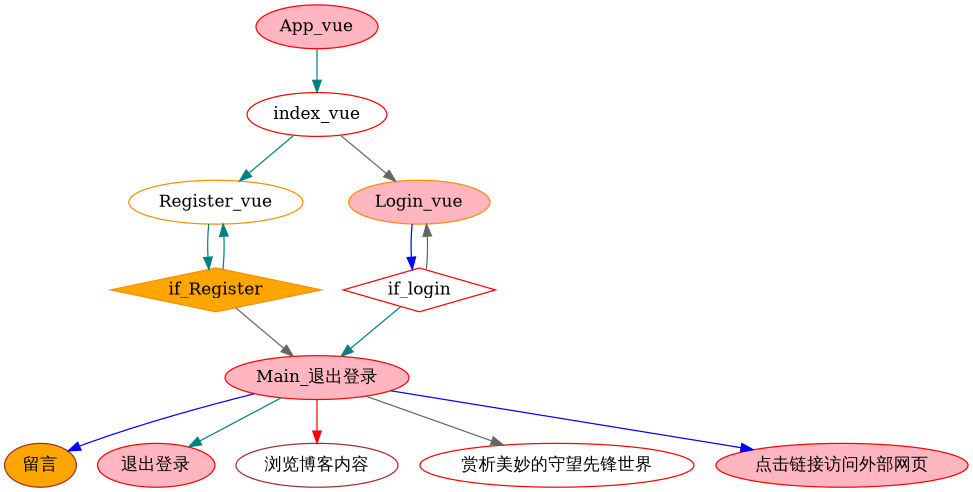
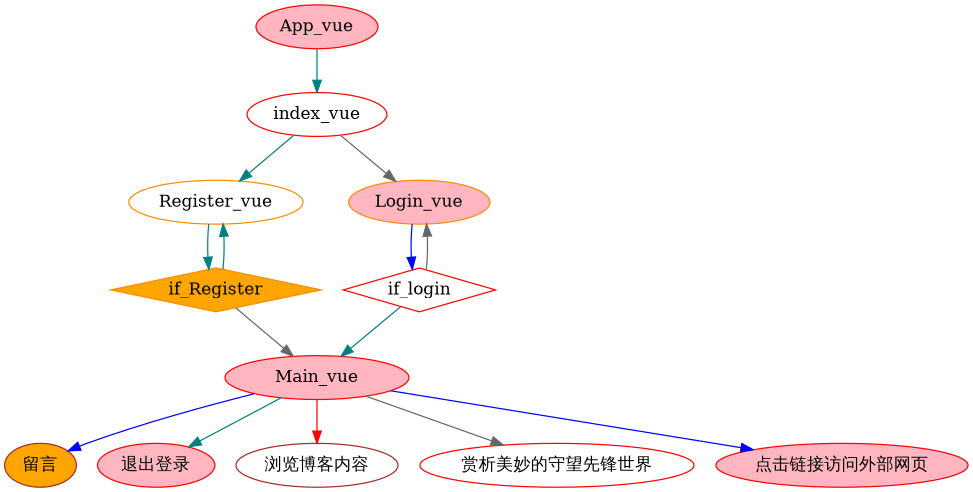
node "Main_退出登录": label "Main_退出登录" -> "Main_vue"
